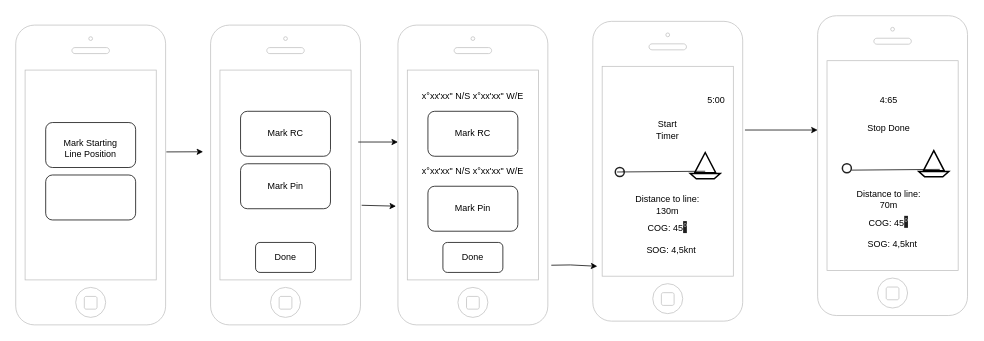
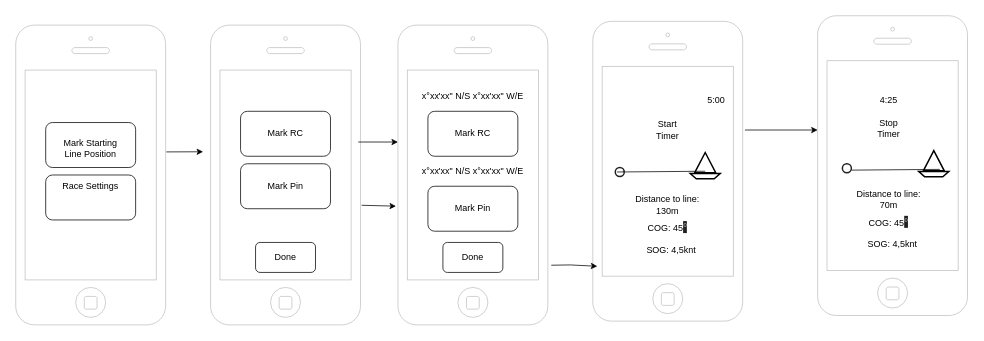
node "4:65": label "4:65" -> "4:25"
node "Stop Done": label "Stop Done" -> "Stop Timer"
node "Race Settings": added
